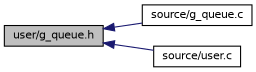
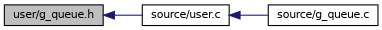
edge "source/g_queue.c" -> "user/g_queue.h": now "source/g_queue.c" -> "source/user.c"
